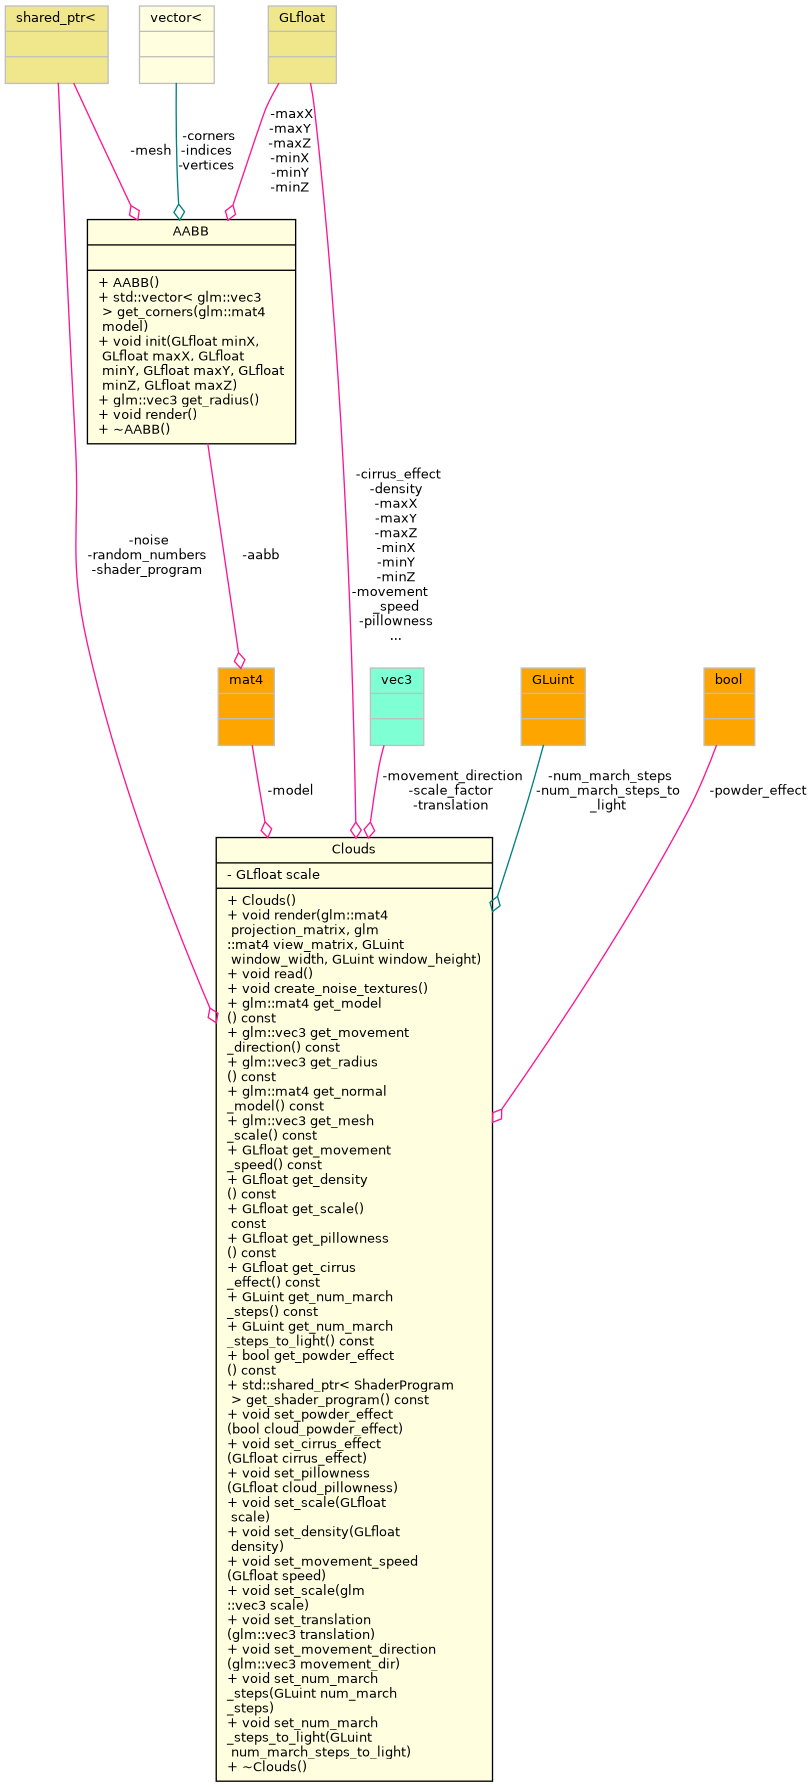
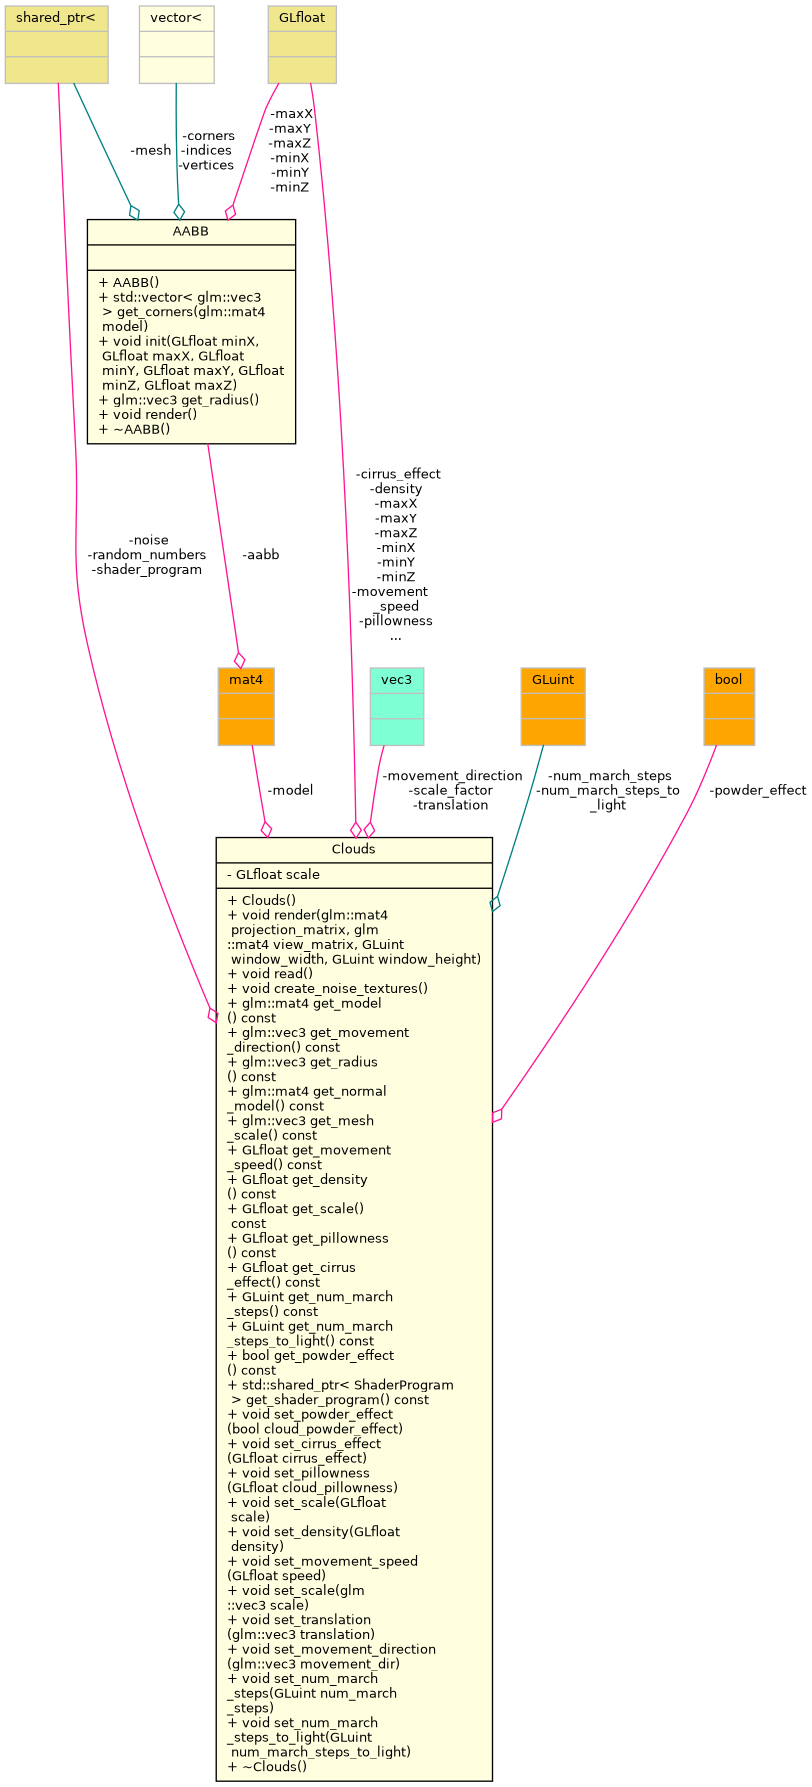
edge "shared_ptr<" -> "AABB": color deeppink -> teal
